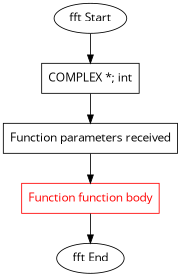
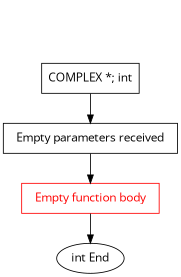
node "fft Start": removed
node "Function parameters received": label "Function parameters received" -> "Empty parameters received"
node "Function function body": label "Function function body" -> "Empty function body"
node "fft End": label "fft End" -> "int End"
